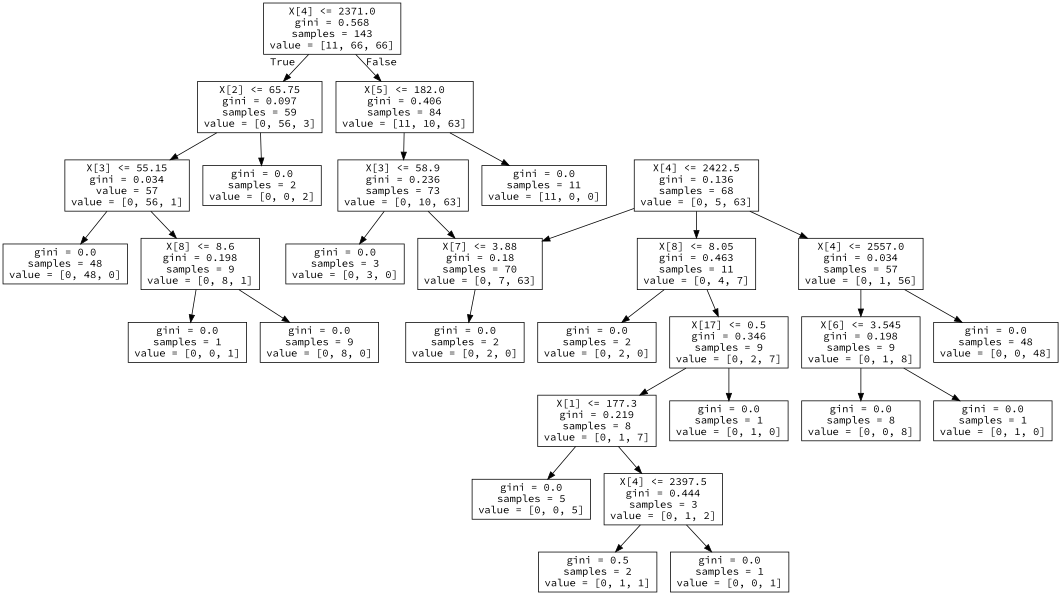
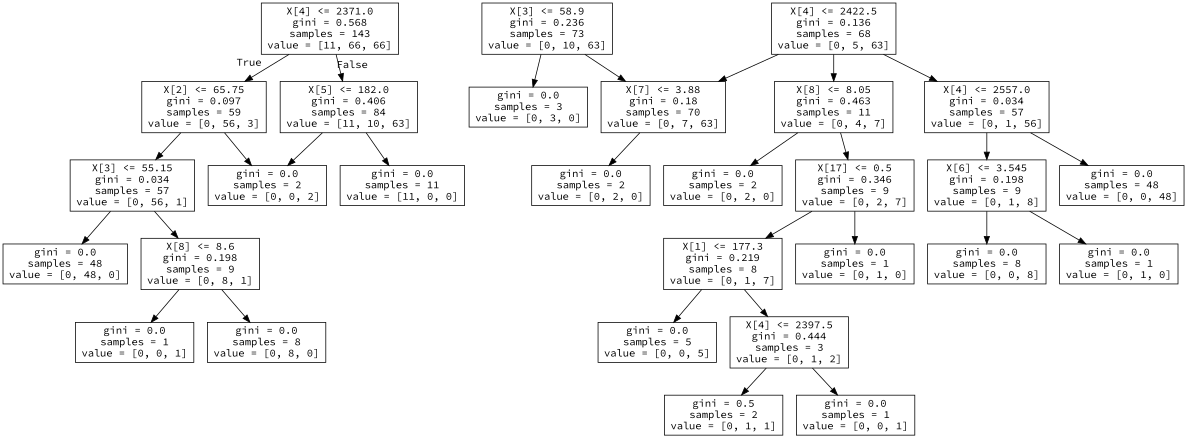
edge "X[5] <= 182.0 gini = 0.406 samples = 84 value = [11, 10, 63]" -> "X[3] <= 58.9 gini = 0.236 samples = 73 value = [0, 10, 63]": now "X[5] <= 182.0 gini = 0.406 samples = 84 value = [11, 10, 63]" -> "gini = 0.0 samples = 2 value = [0, 0, 2]"
node "X[3] <= 55.15 gini = 0.034 value = 57 value = [0, 56, 1]": label "X[3] <= 55.15 gini = 0.034 value = 57 value = [0, 56, 1]" -> "X[3] <= 55.15 gini = 0.034 samples = 57 value = [0, 56, 1]"
node "gini = 0.0 samples = 9 value = [0, 8, 0]": label "gini = 0.0 samples = 9 value = [0, 8, 0]" -> "gini = 0.0 samples = 8 value = [0, 8, 0]"
